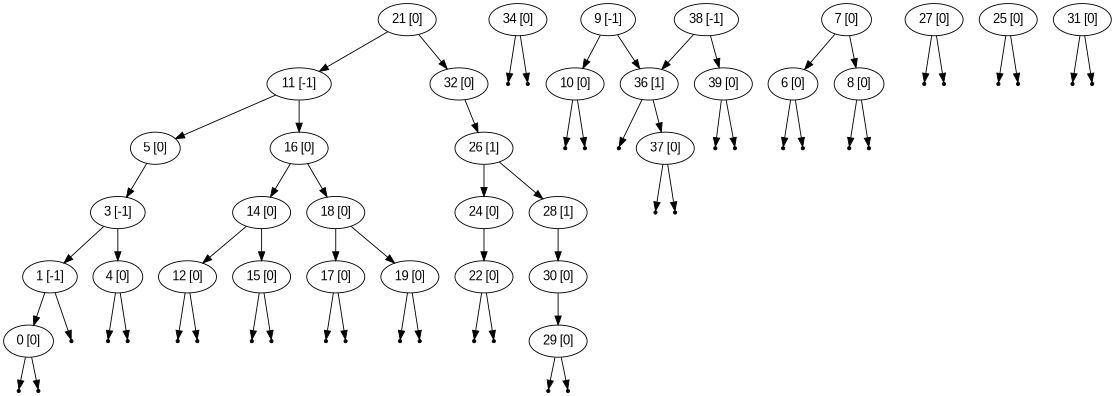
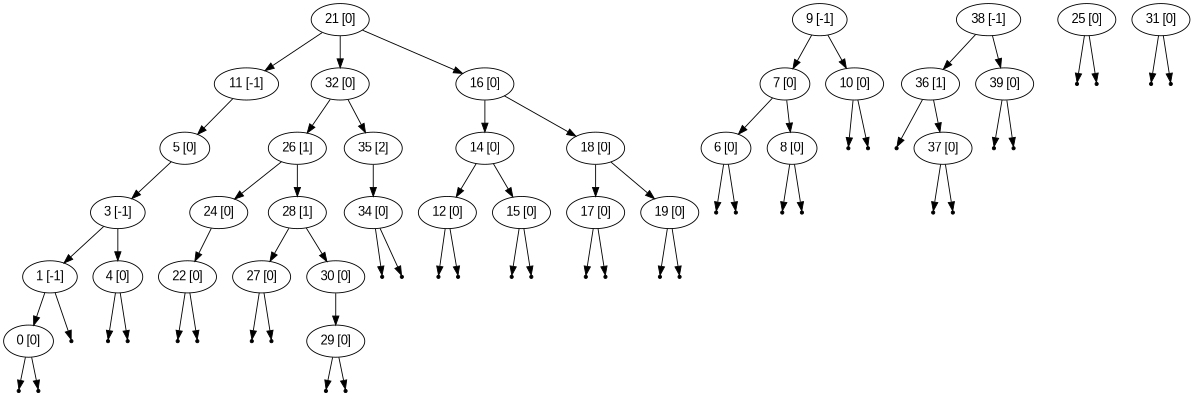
edge "9 [-1]" -> "36 [1]": now "9 [-1]" -> "7 [0]"
edge "11 [-1]" -> "16 [0]": now "21 [0]" -> "16 [0]"
node "35 [2]": added
edge "28 [1]" -> "27 [0]": added
